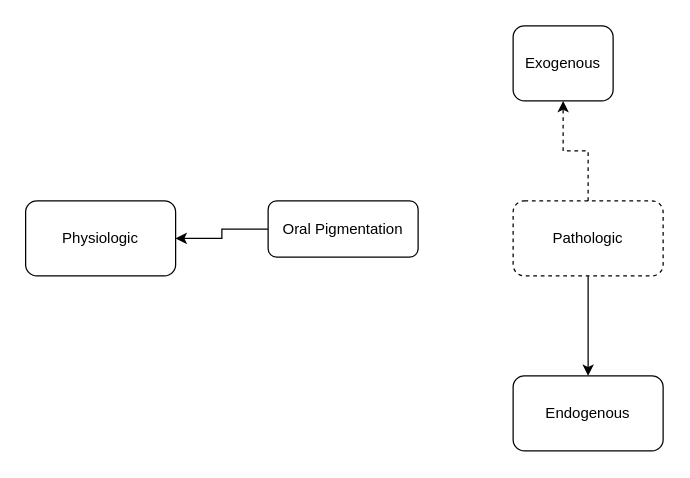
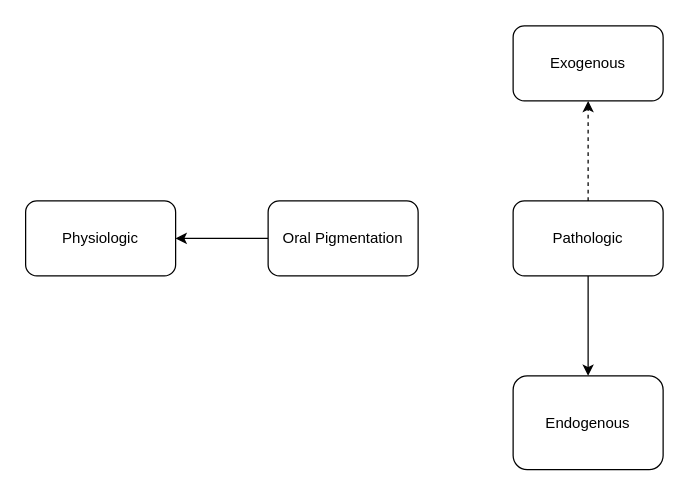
node "Exogenous": size 100x75 -> 150x75
node "Oral Pigmentation": size 150x56 -> 150x75
node "Pathologic": style dashed -> solid
node "Endogenous": size 150x75 -> 150x94
